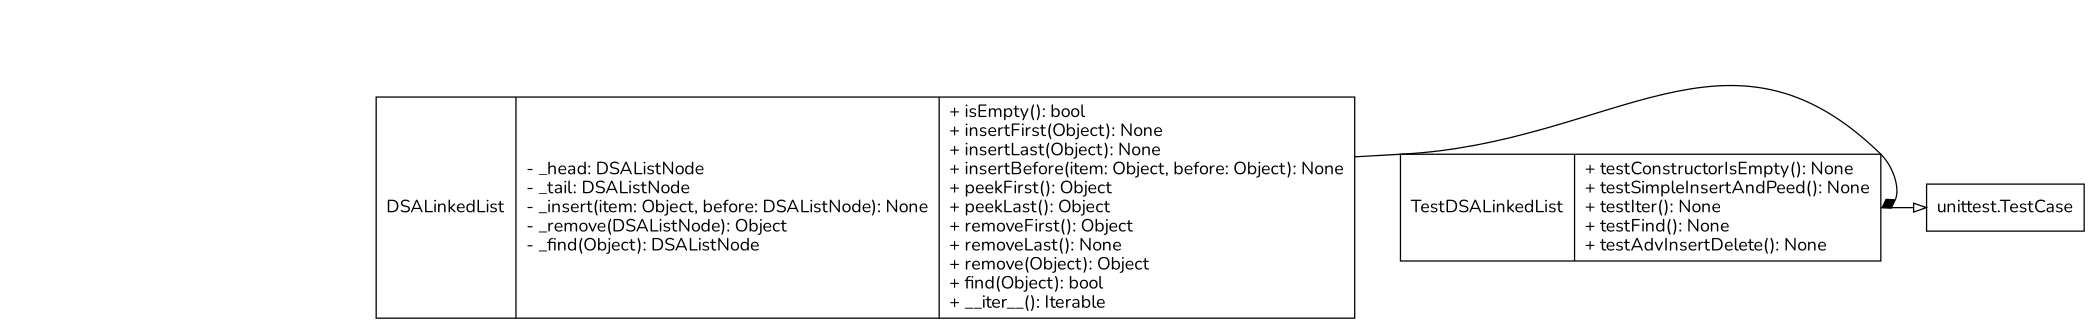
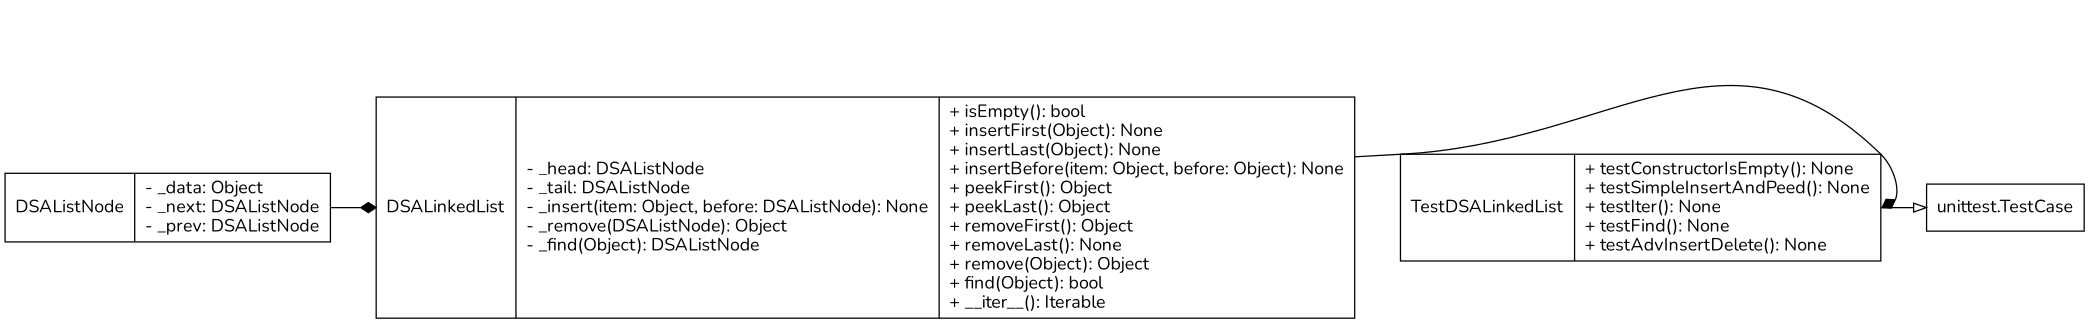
node "DSAListNode": added
